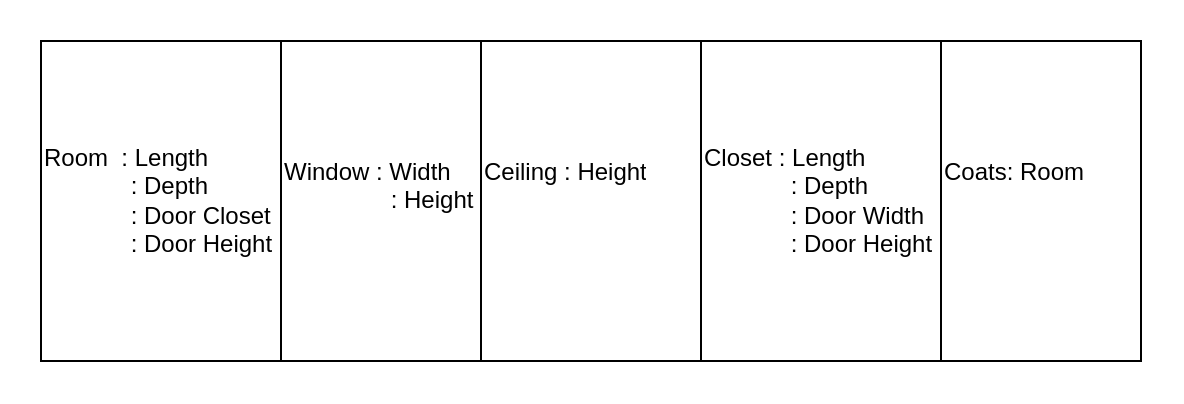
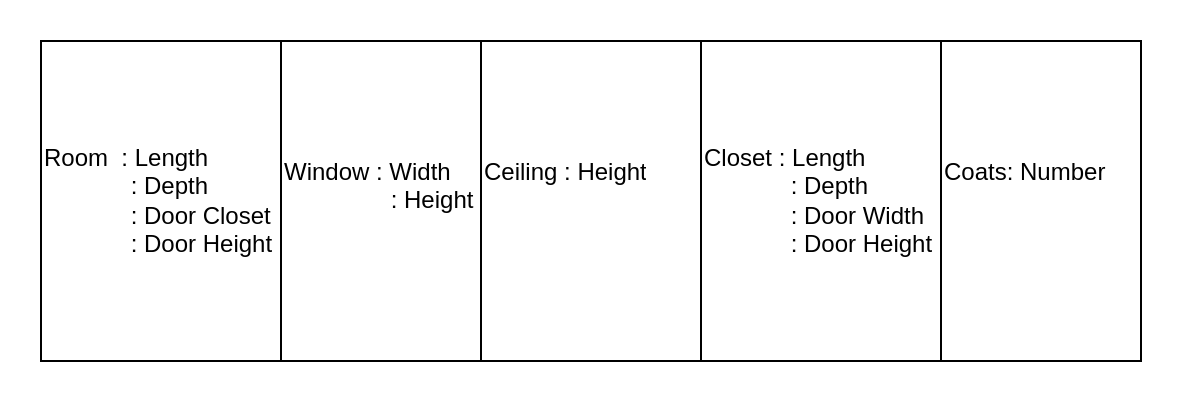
node "Coats: Room": label "Coats: Room" -> "Coats: Number"
